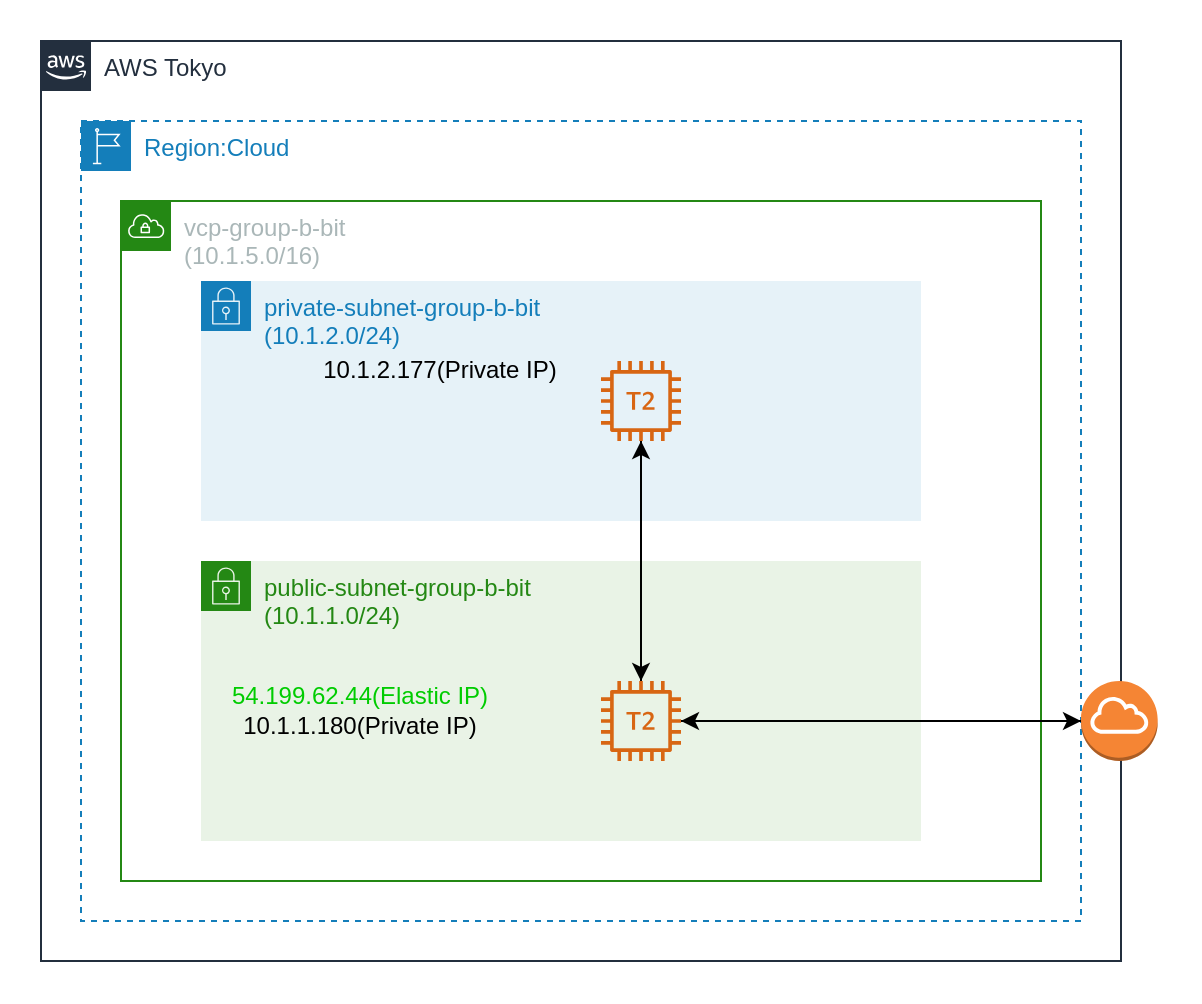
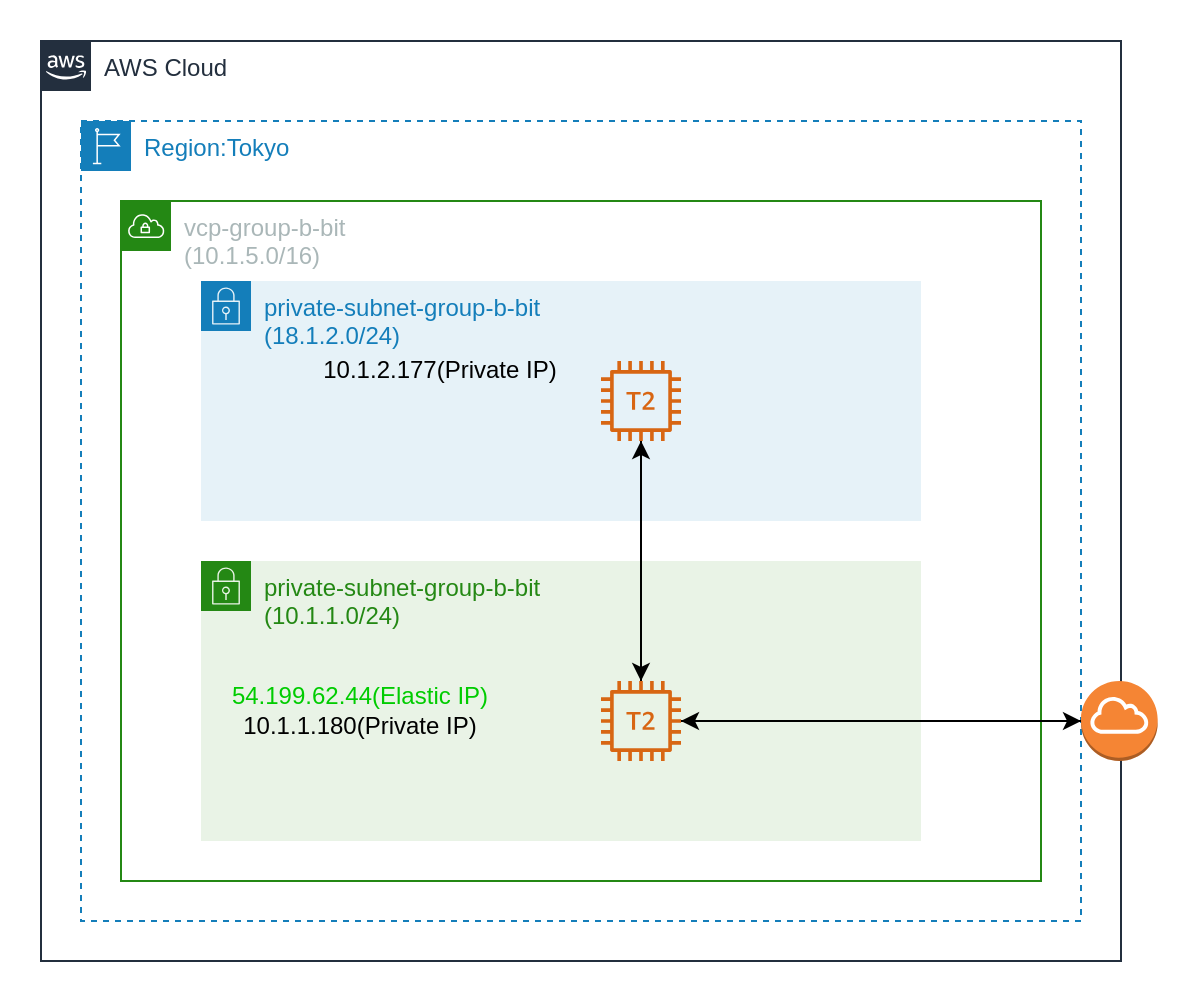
node "AWS Tokyo": label "AWS Tokyo" -> "AWS Cloud"
node "Region:Cloud": label "Region:Cloud" -> "Region:Tokyo"
node "private-subnet-group-b-bit (10.1.2.0/24)": label "private-subnet-group-b-bit (10.1.2.0/24)" -> "private-subnet-group-b-bit (18.1.2.0/24)"
node "public-subnet-group-b-bit (10.1.1.0/24)": label "public-subnet-group-b-bit (10.1.1.0/24)" -> "private-subnet-group-b-bit (10.1.1.0/24)"
